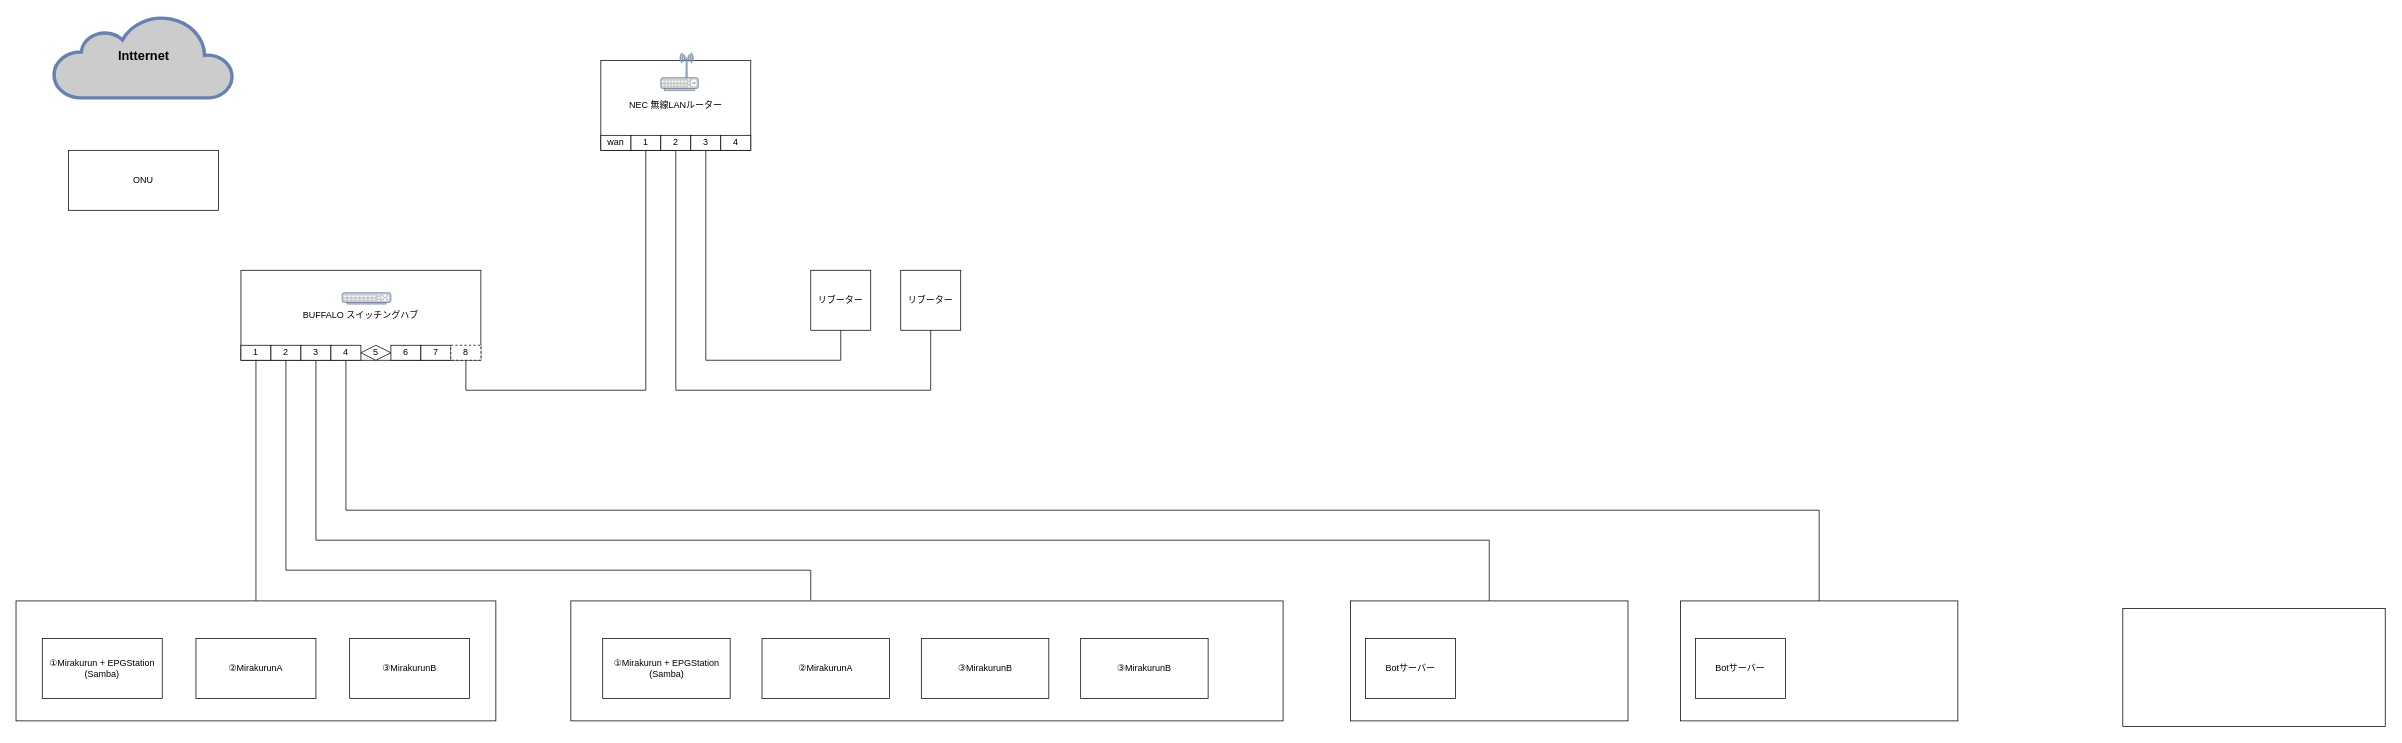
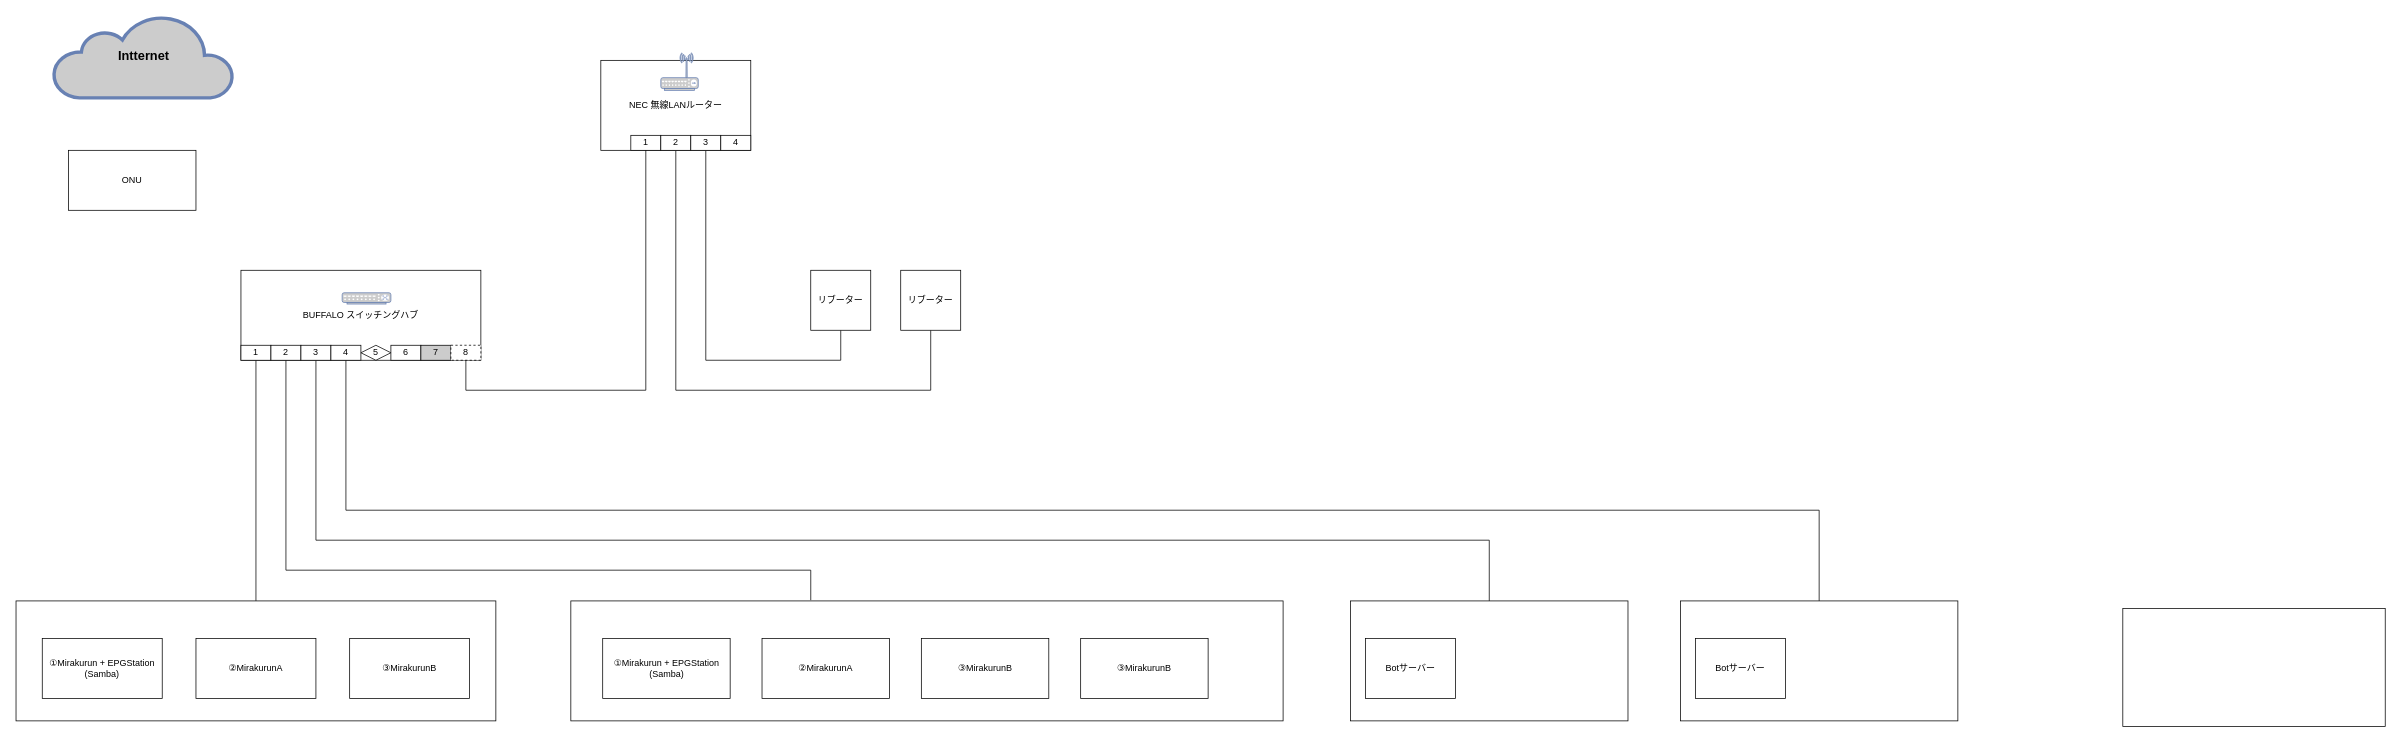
node "wan": removed
node "ONU": size 150x60 -> 128x60
node "7": fillcolor #ffffff -> #cccccc
